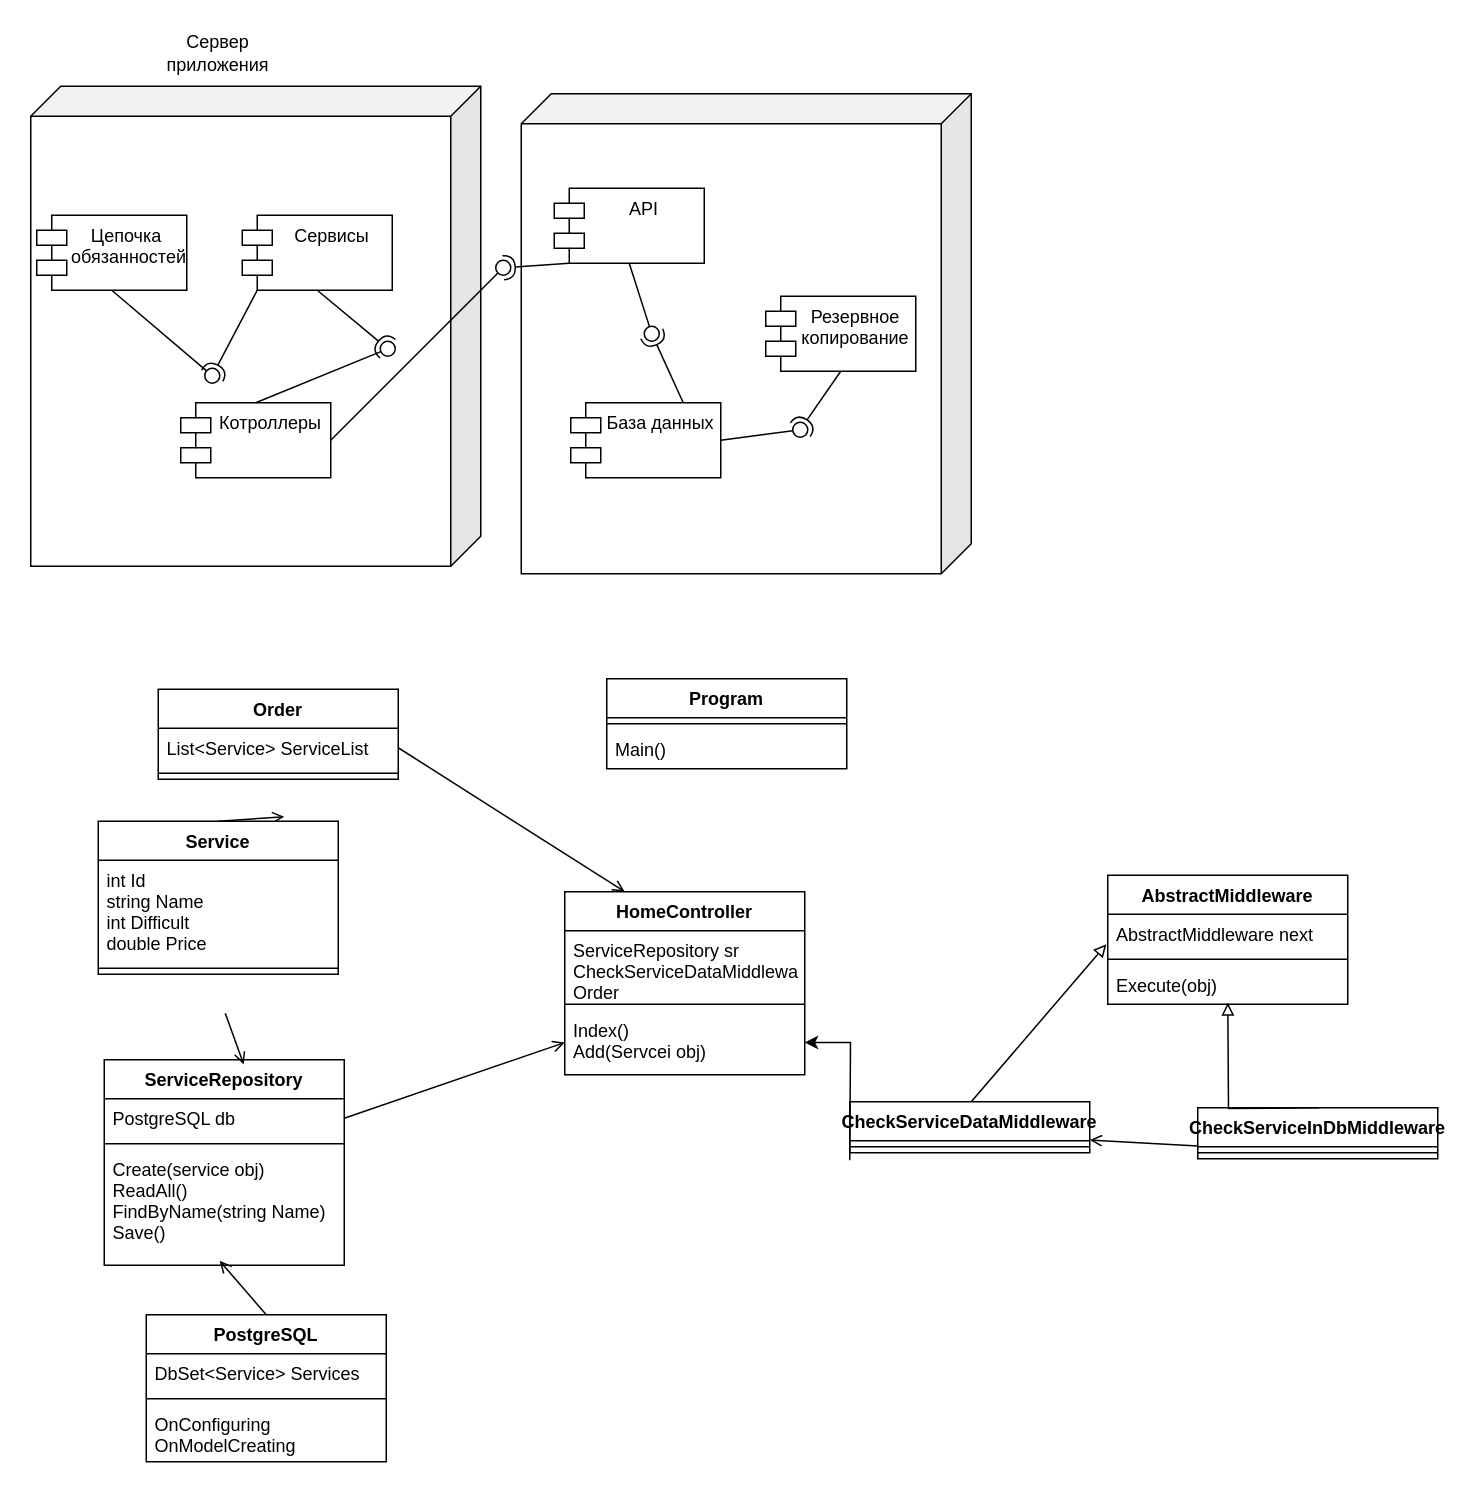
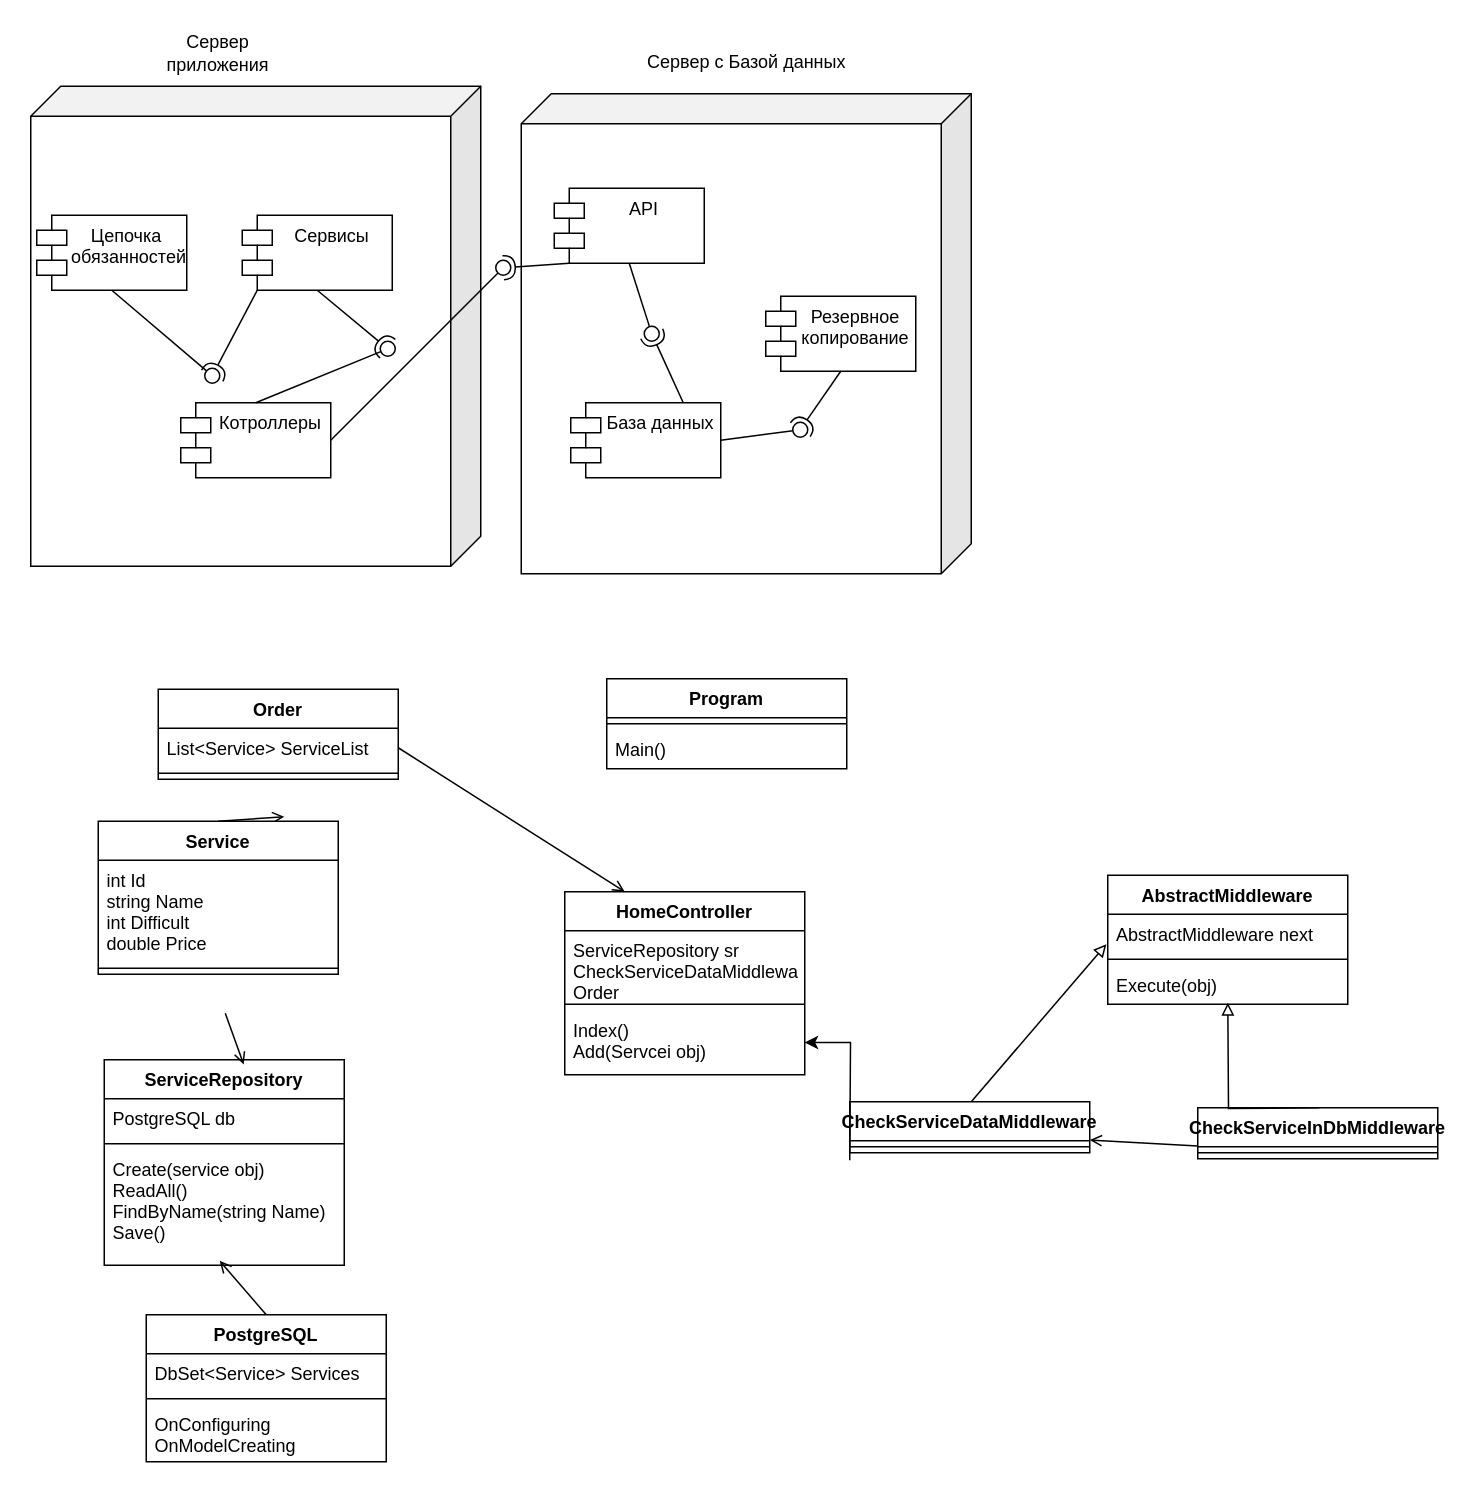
node "Сервер с Базой данных": added
edge "PostgreSQL db" -> "Index() Add(Servcei obj)": removed
